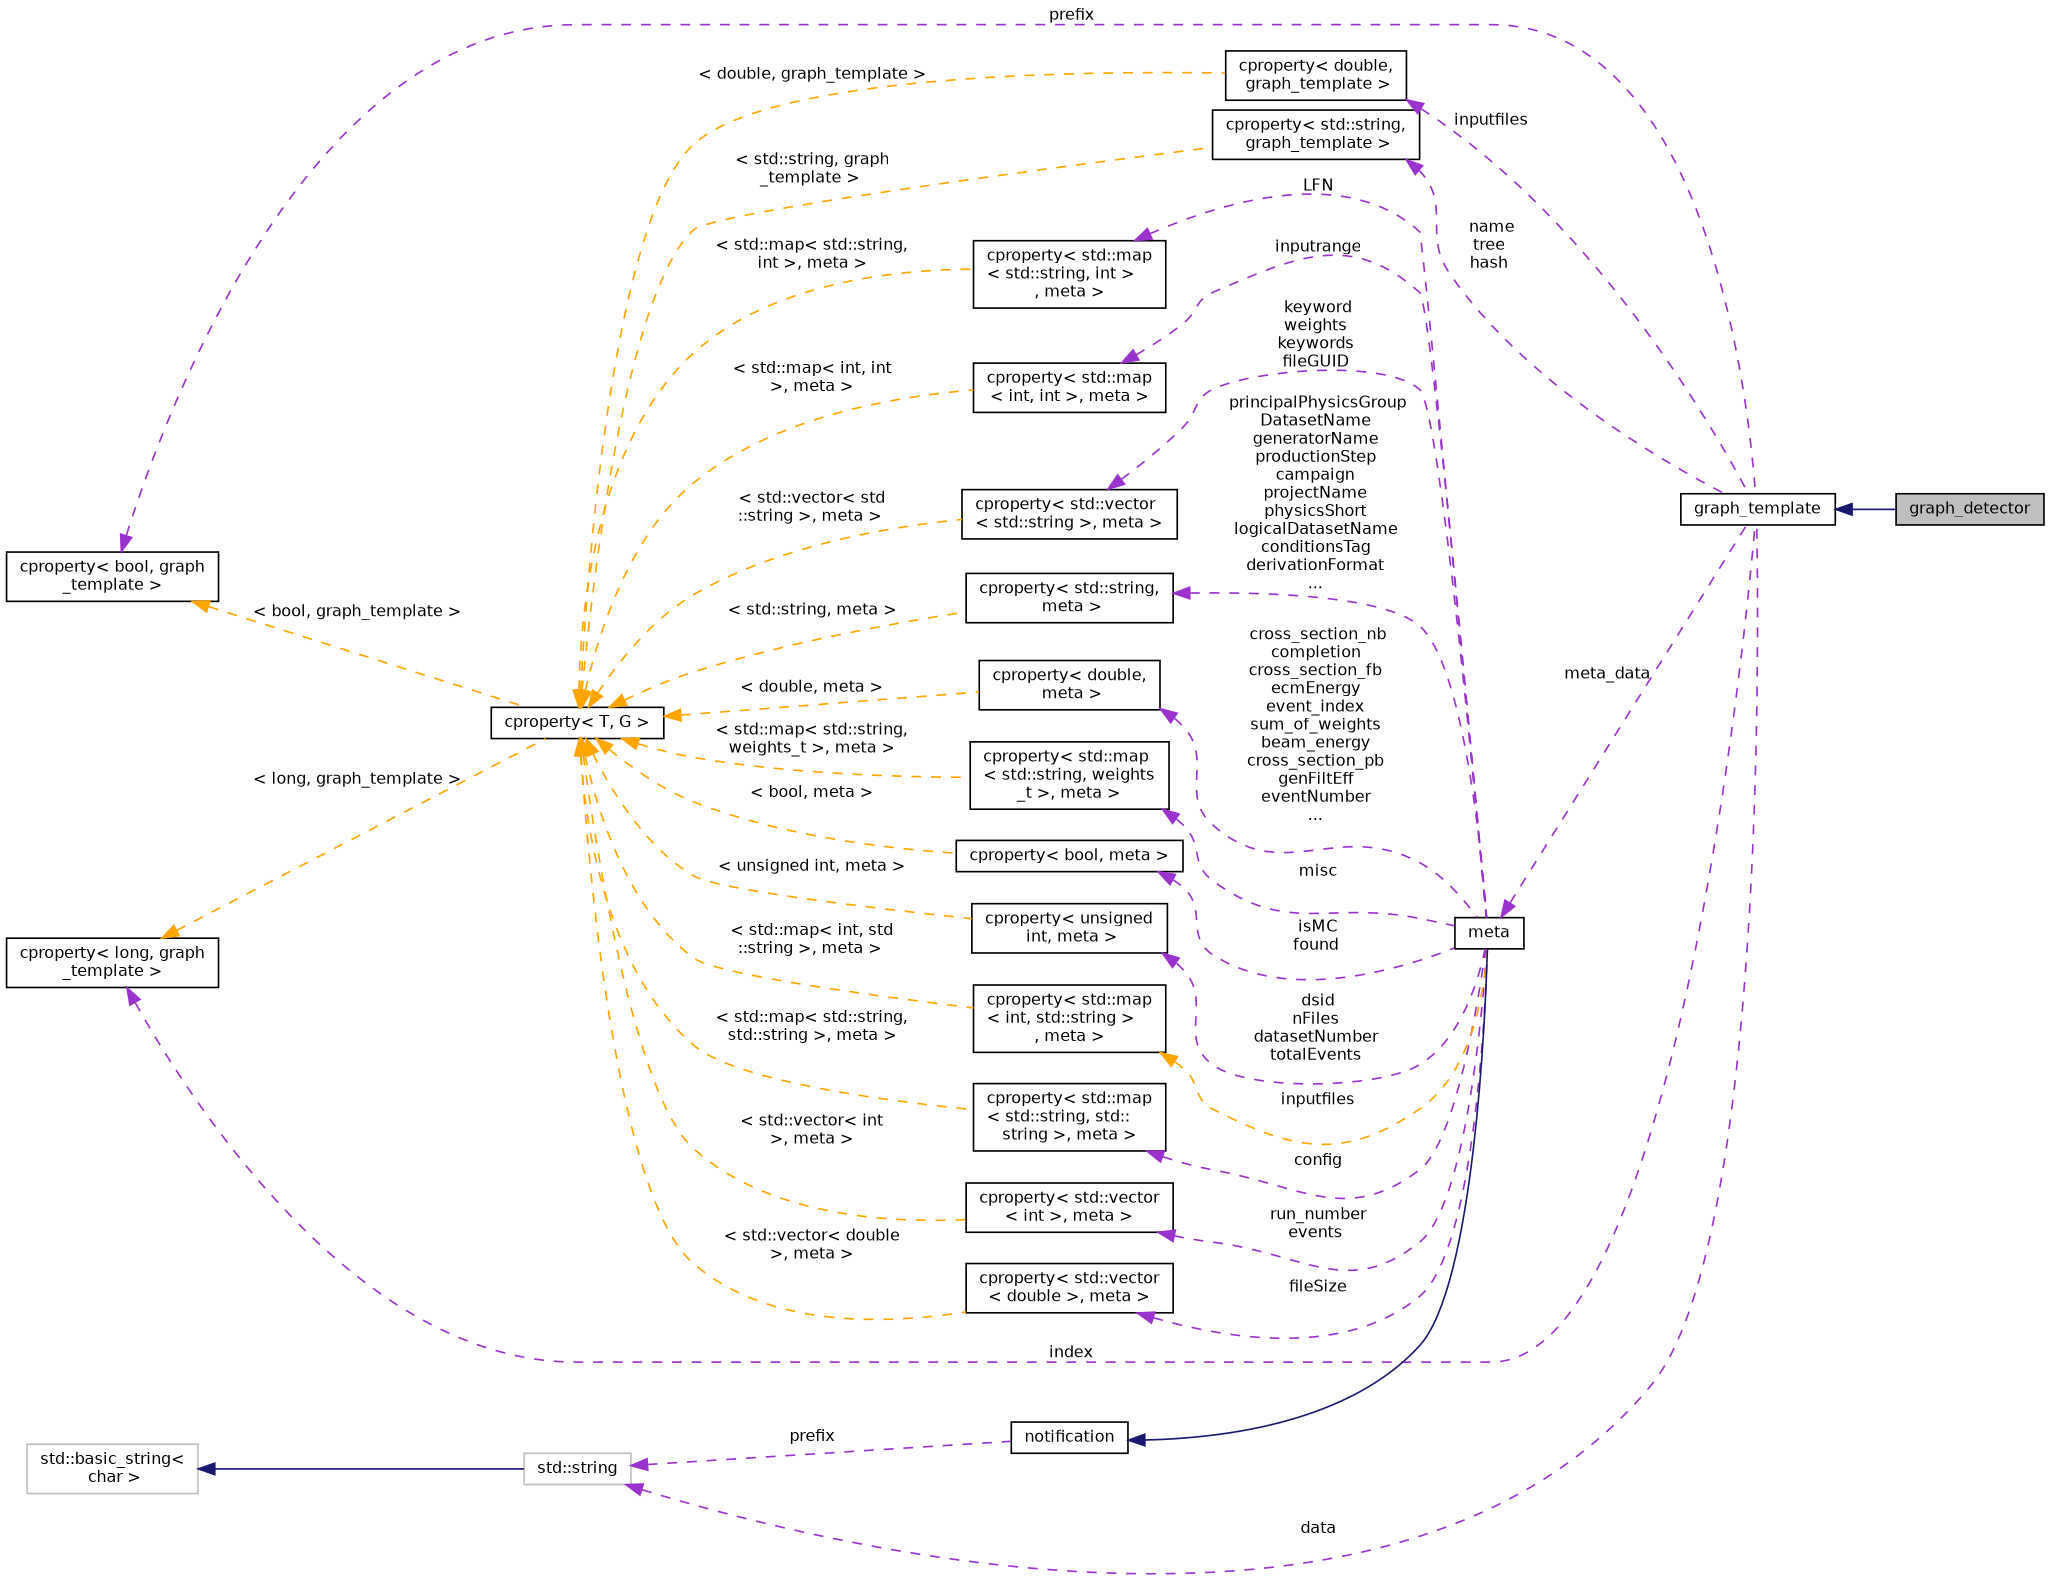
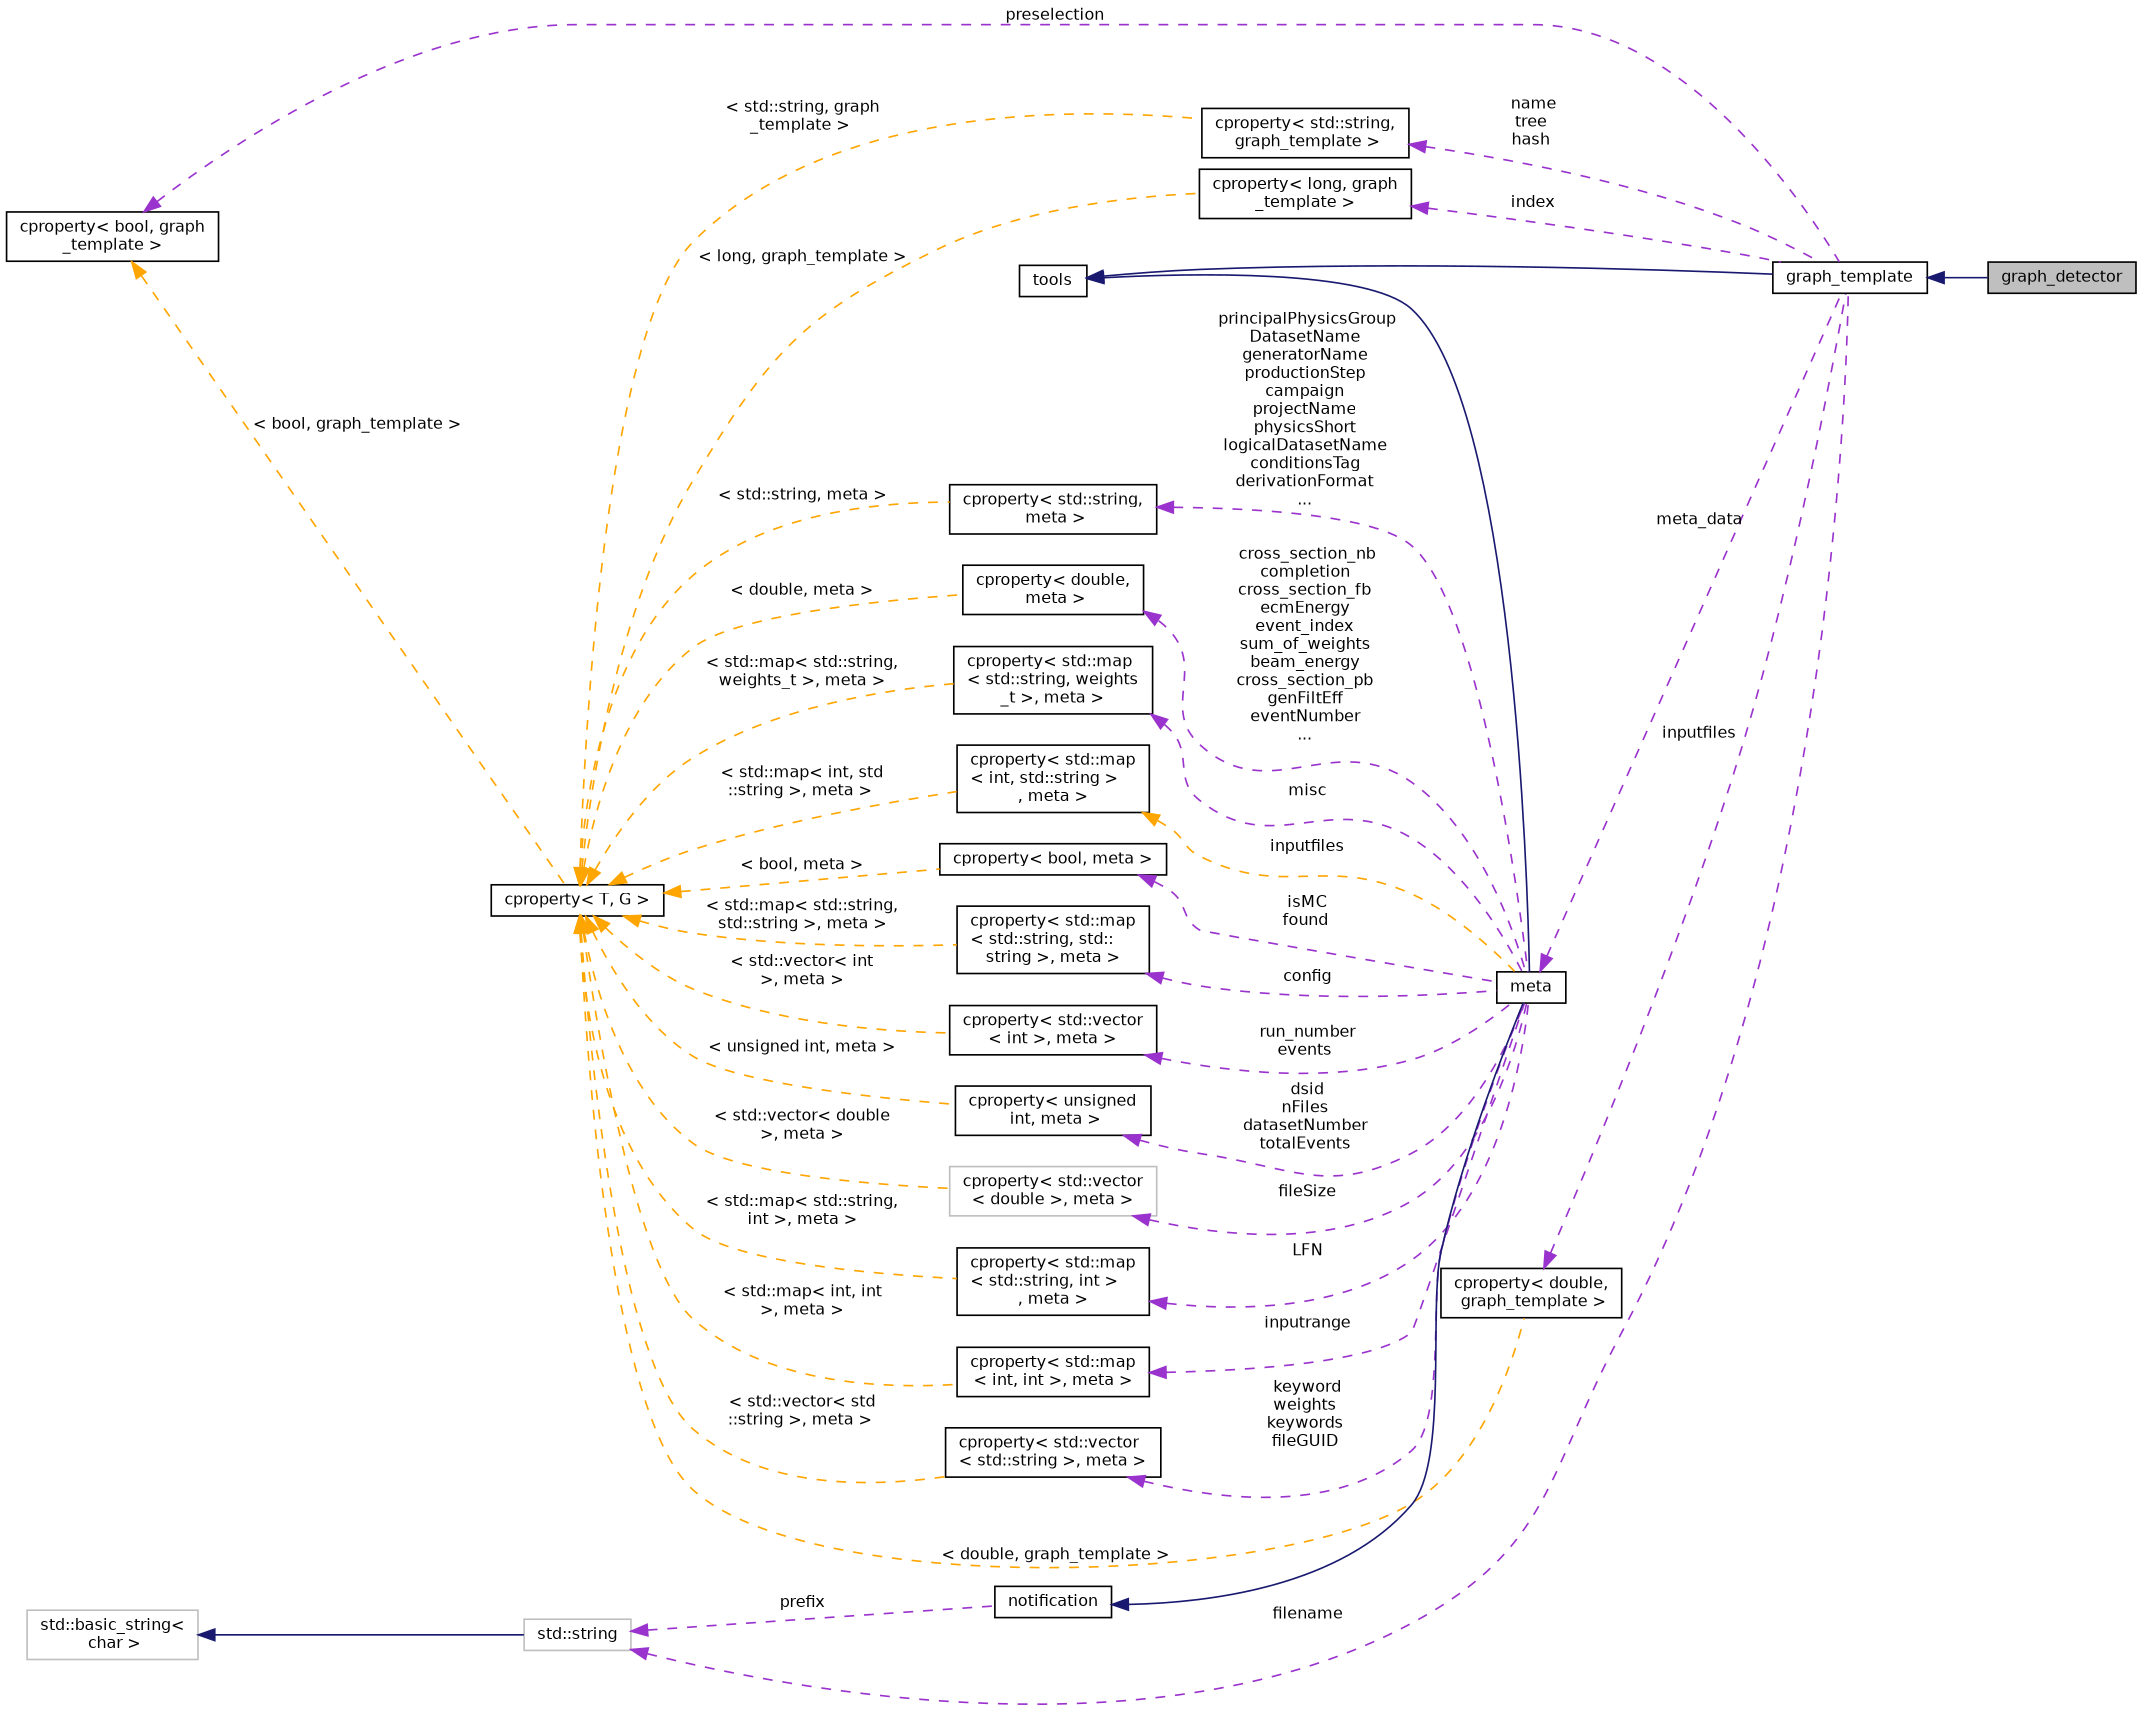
edge "graph_template" -> "cproperty< bool, graph _template >": label " prefix" -> " preselection"
node "tools": added
edge "cproperty< T, G >" -> "cproperty< long, graph _template >": reversed
node "cproperty< std::vector < double >, meta >": color black -> grey75
edge "graph_template" -> "std::string": label " data" -> " filename"
